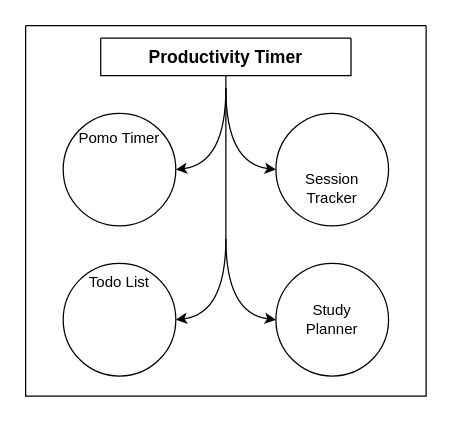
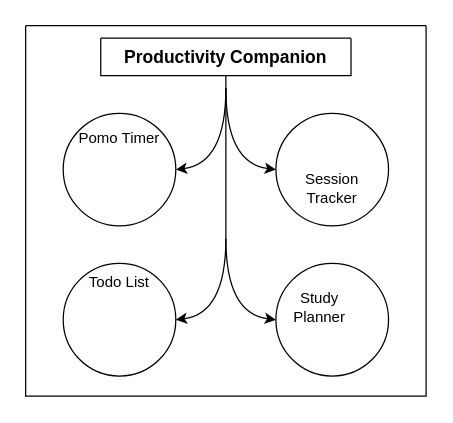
node "Productivity Timer": label "Productivity Timer" -> "Productivity Companion"
node "Study Planner": moved (332, 319) -> (319, 307)
